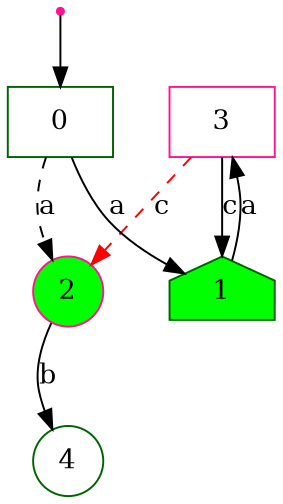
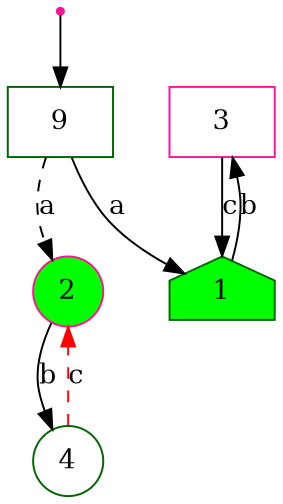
node "0": label "0" -> "9"
edge "3" -> "2": now "4" -> "2"
edge "1" -> "3": label "a" -> "b"
